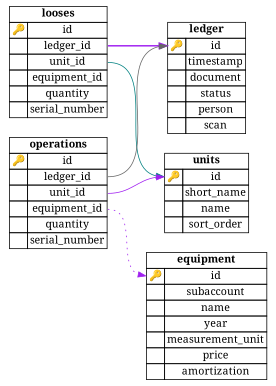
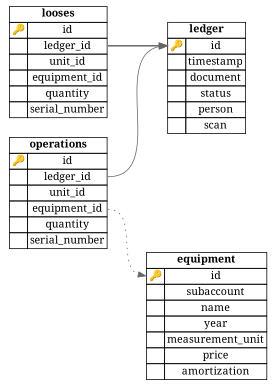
edge "looses" -> "ledger": color purple -> gray40
node "units": removed
edge "operations" -> "equipment": color purple -> gray40
